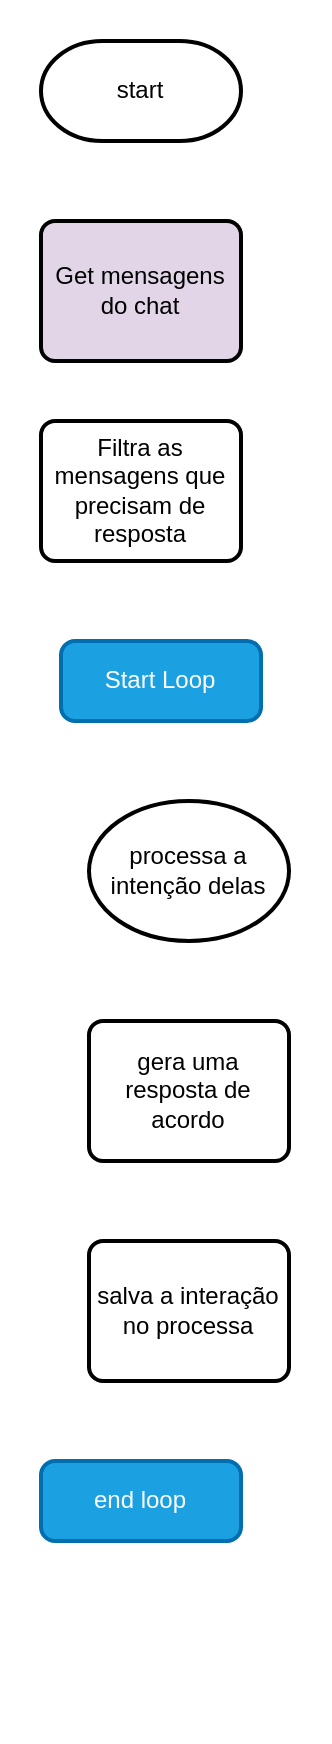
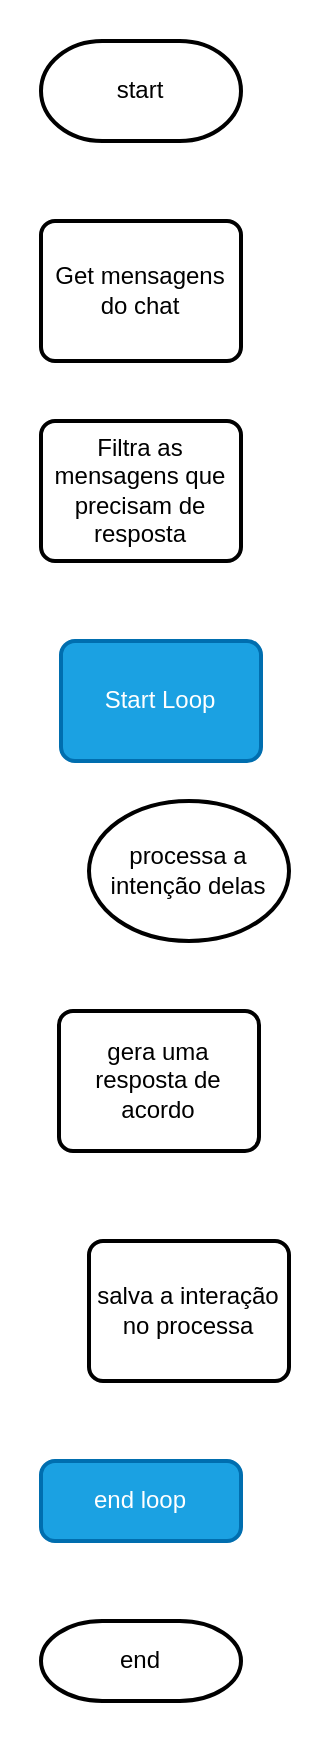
node "Get mensagens do chat": fillcolor #e1d5e7 -> #ffffff
node "Start Loop": size 200x80 -> 200x120
node "gera uma resposta de acordo": moved (189, 1091) -> (159, 1081)
node "end": added
